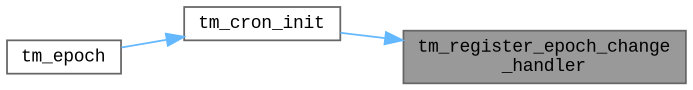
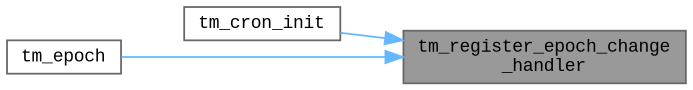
edge "tm_epoch" -> "tm_cron_init": now "tm_epoch" -> "tm_register_epoch_change _handler"
